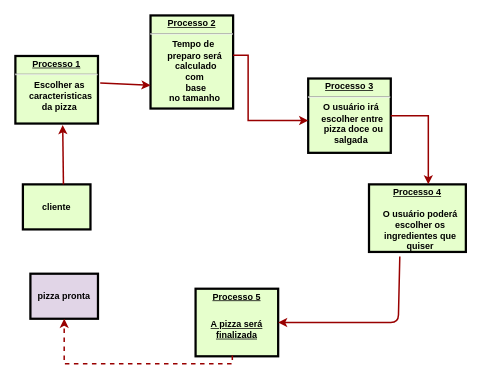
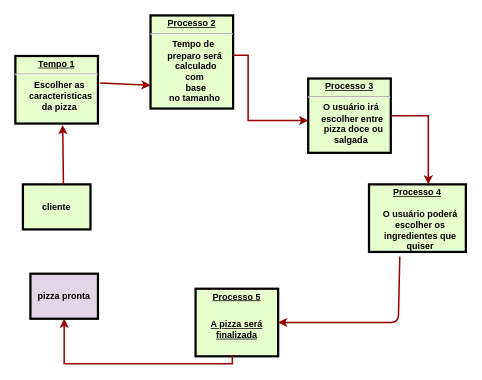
node "Processo 1 Escolher as caracteristicas da pizza": label "Processo 1 Escolher as caracteristicas da pizza" -> "Tempo 1 Escolher as caracteristicas da pizza"
edge "Processo 5 A pizza será finalizada" -> "pizza pronta": style dashed -> solid
